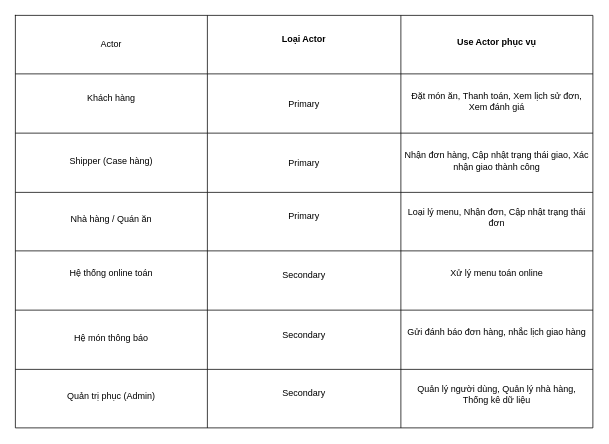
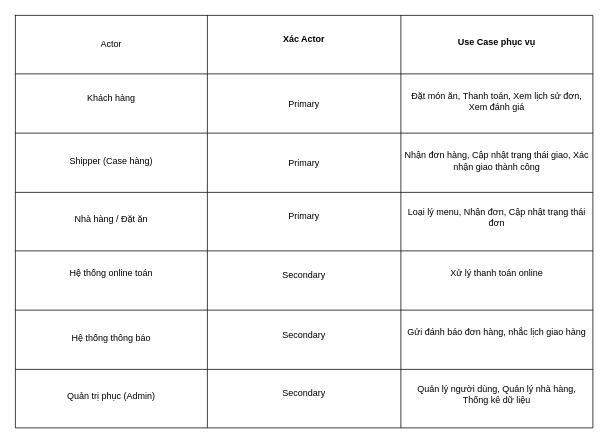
node "Loại Actor": label "Loại Actor" -> "Xác Actor"
node "Use Actor phục vụ": label "Use Actor phục vụ" -> "Use Case phục vụ"
node "Nhà hàng / Quán ăn": label "Nhà hàng / Quán ăn" -> "Nhà hàng / Đặt ăn"
node "Xử lý menu toán online": label "Xử lý menu toán online" -> "Xử lý thanh toán online"
node "Hệ món thông báo": label "Hệ món thông báo" -> "Hệ thống thông báo"
